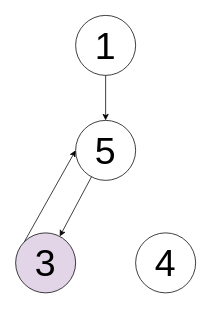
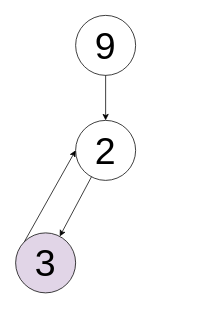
node "1": label "1" -> "9"
node "5": label "5" -> "2"
node "4": removed
